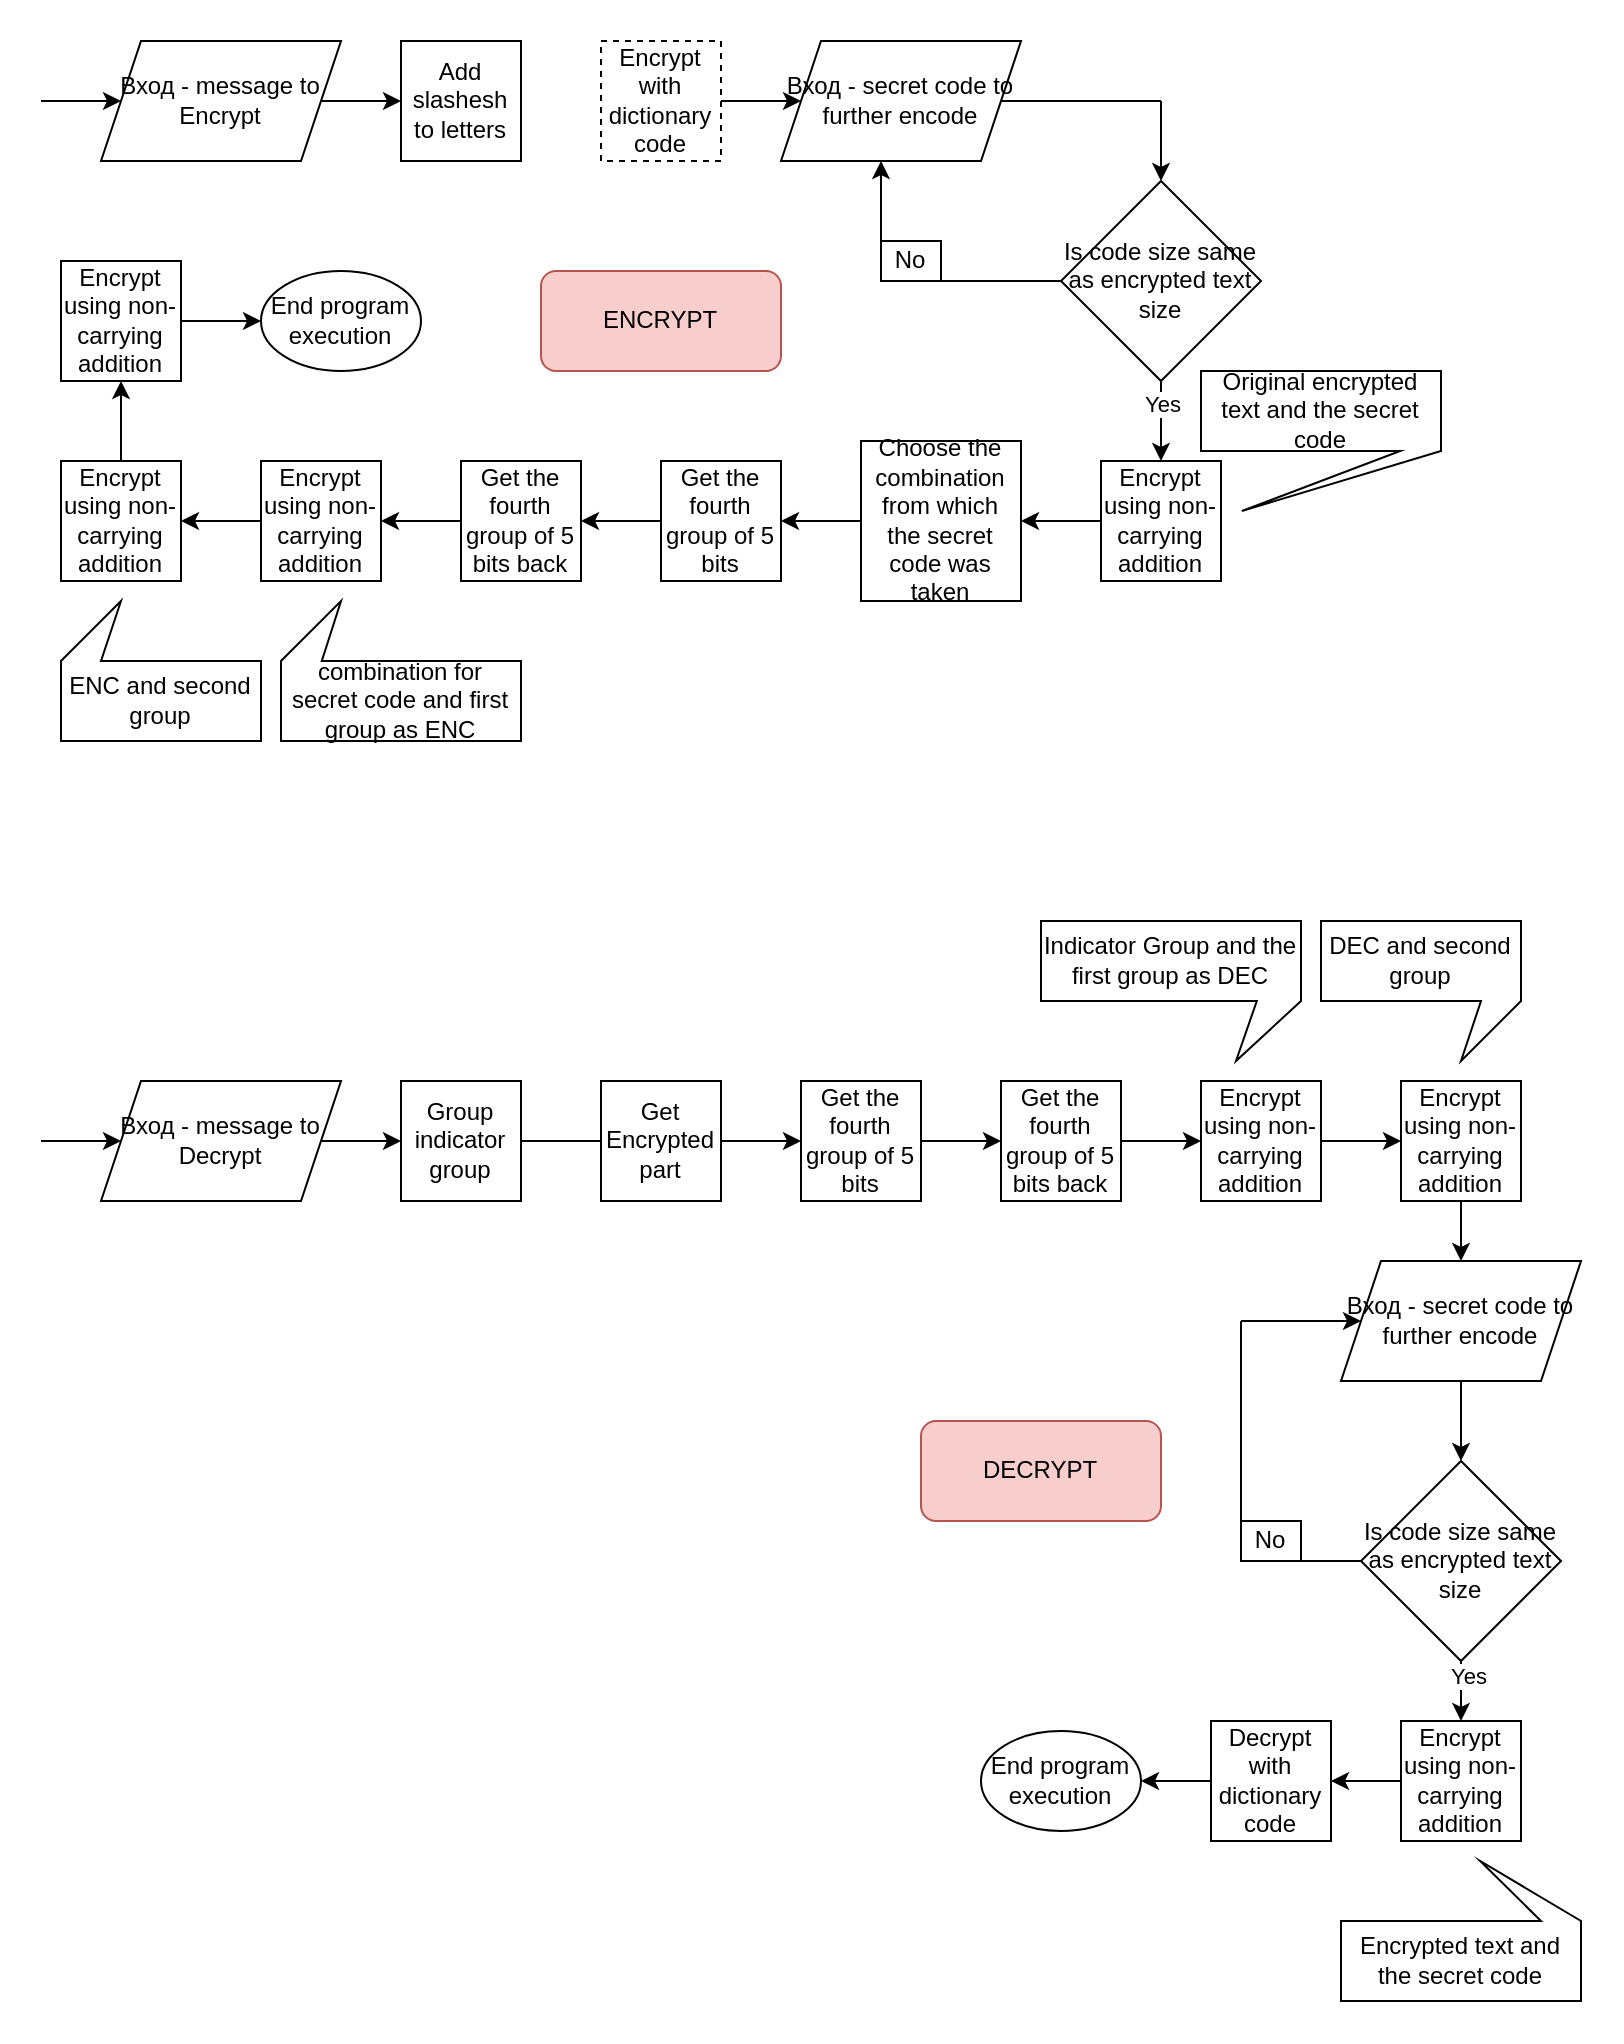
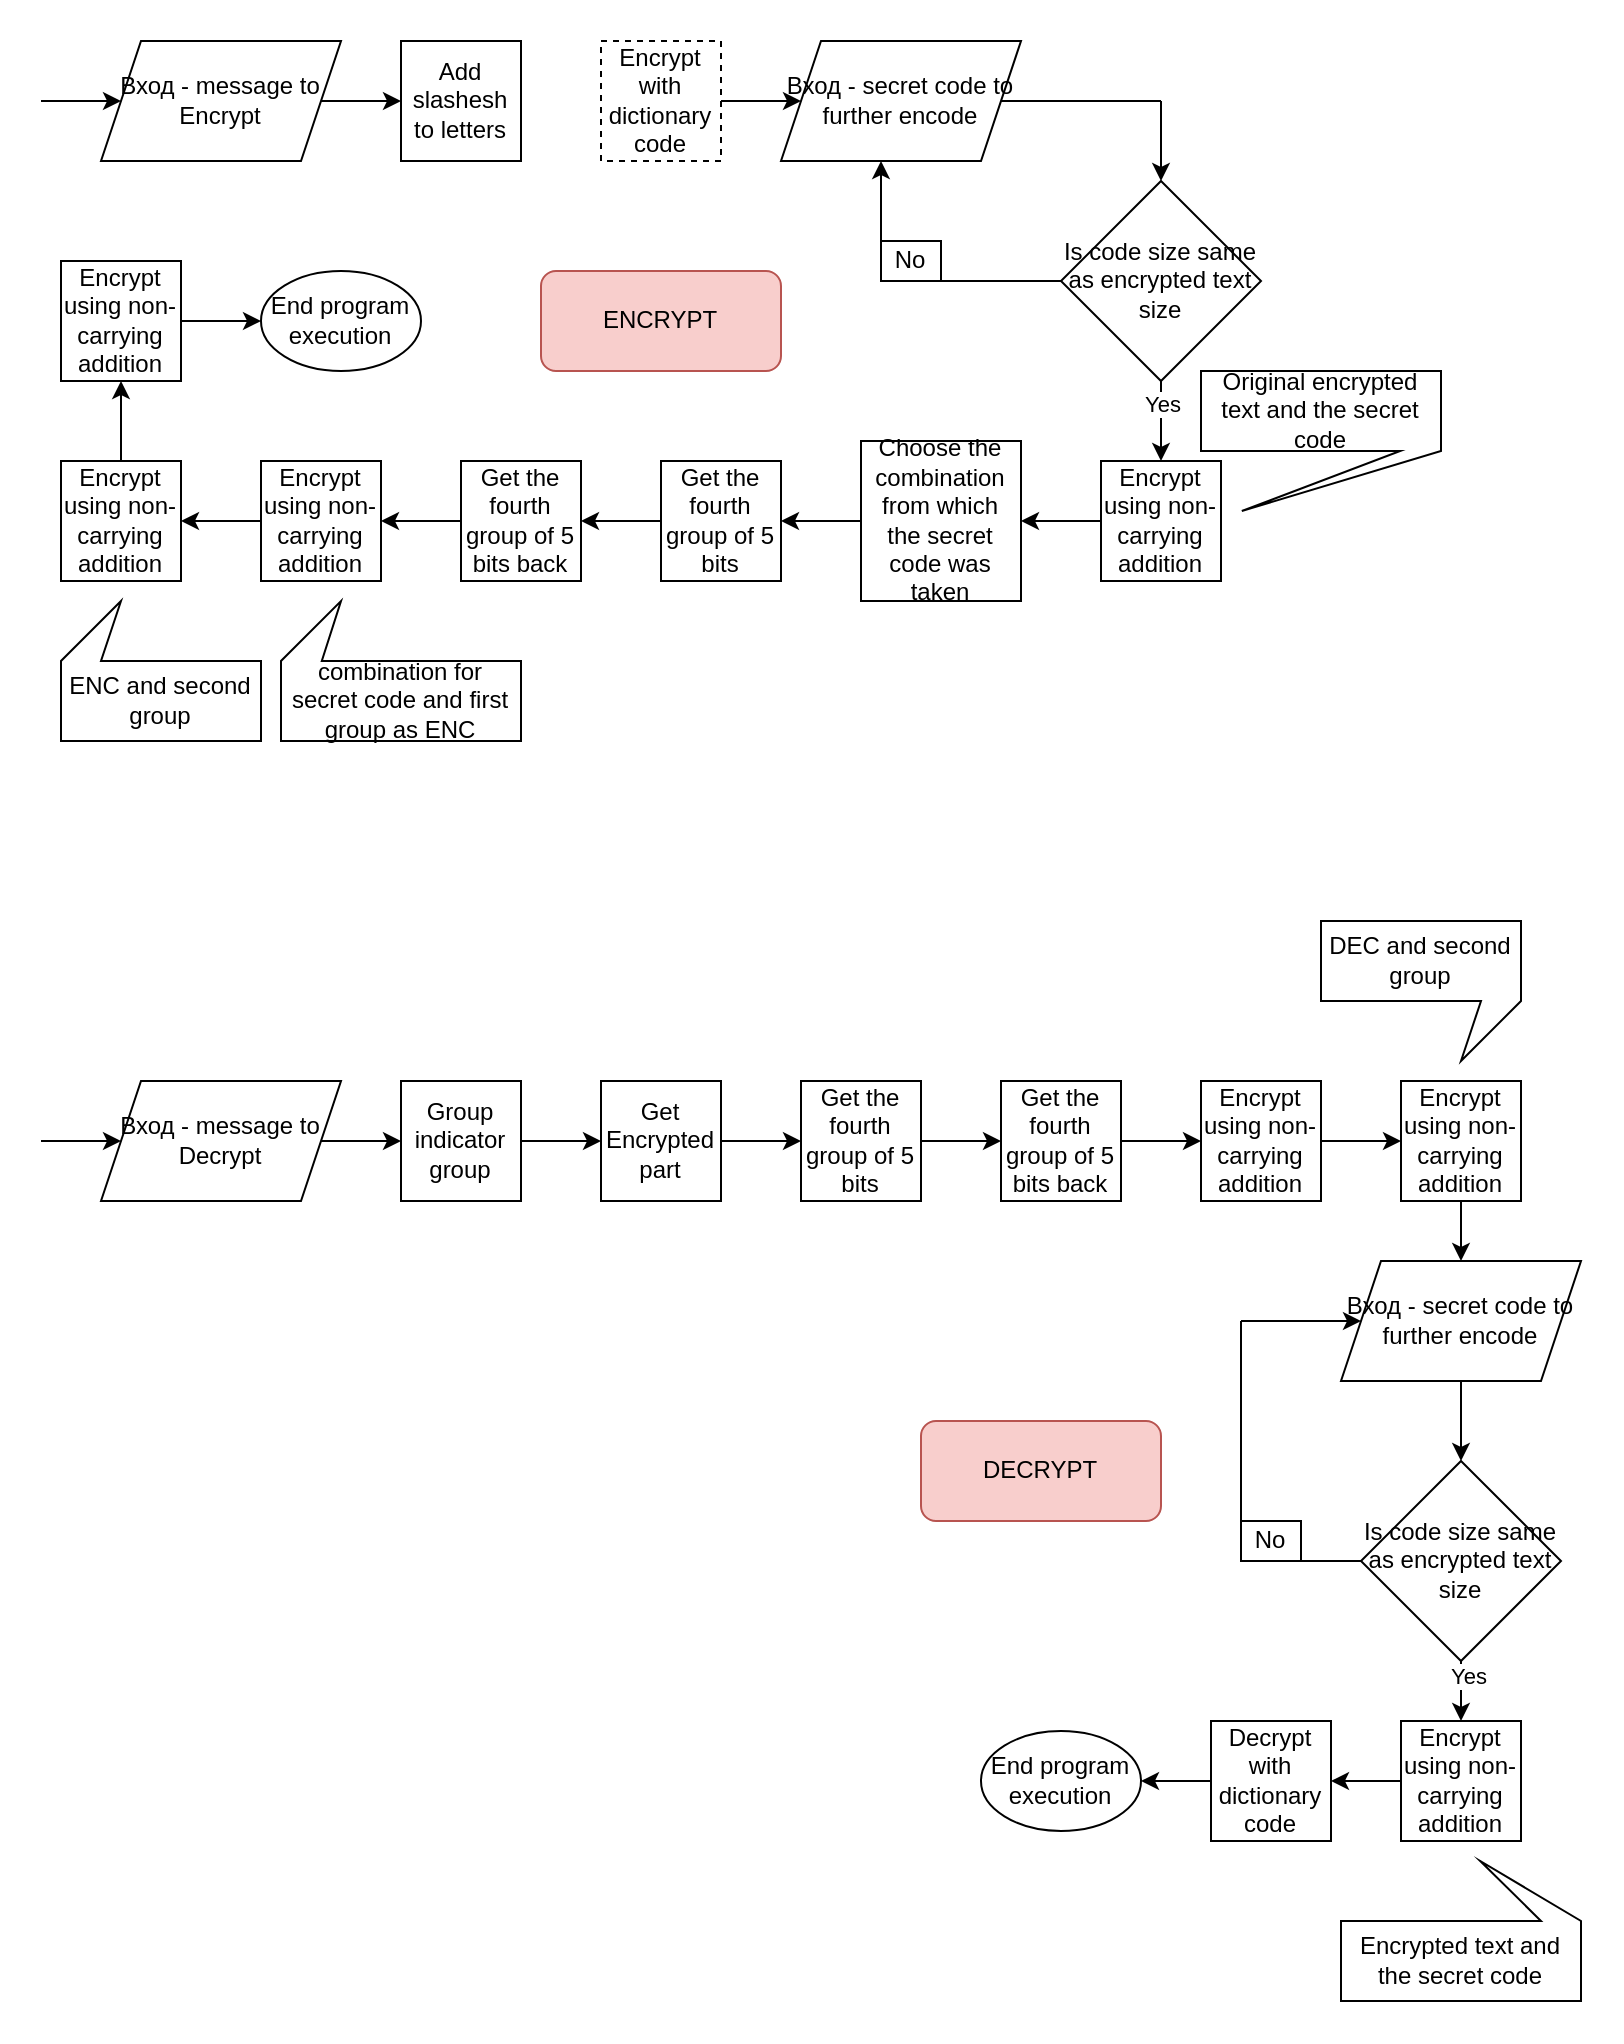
node "Indicator Group and the first group as DEC": removed
edge "Group indicator group" -- "Get Encrypted part": arrowhead none -> classic
